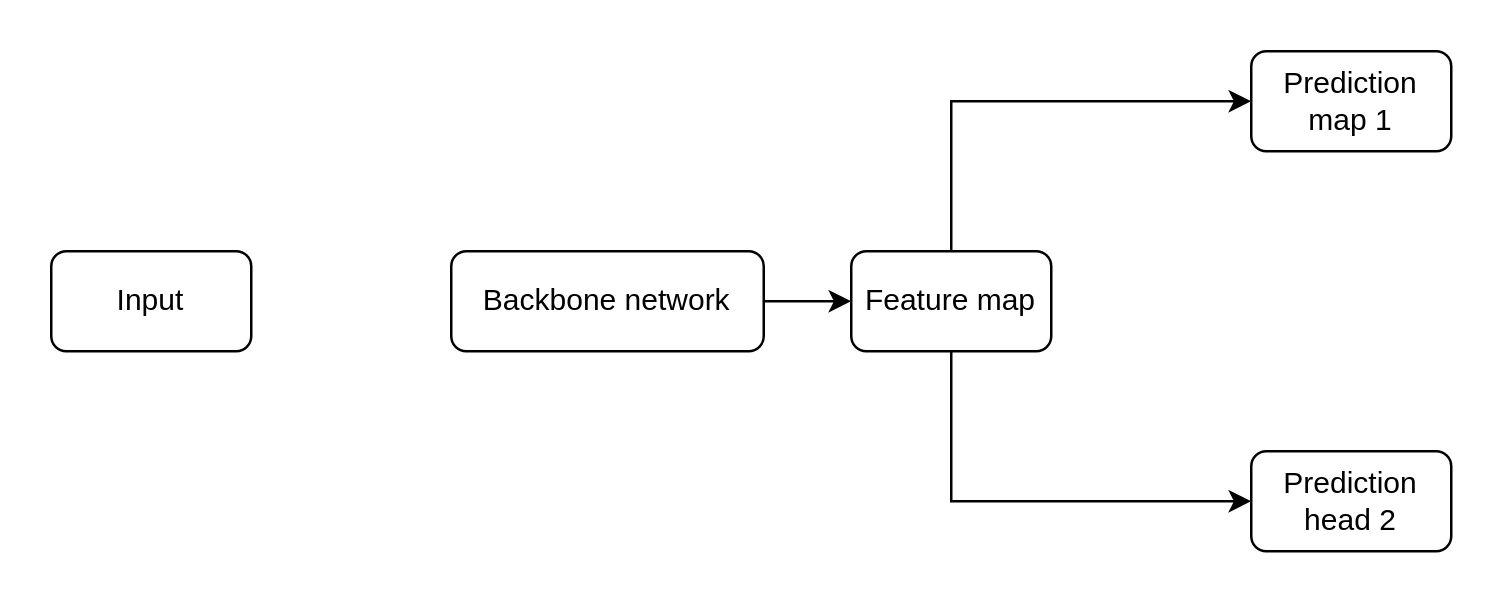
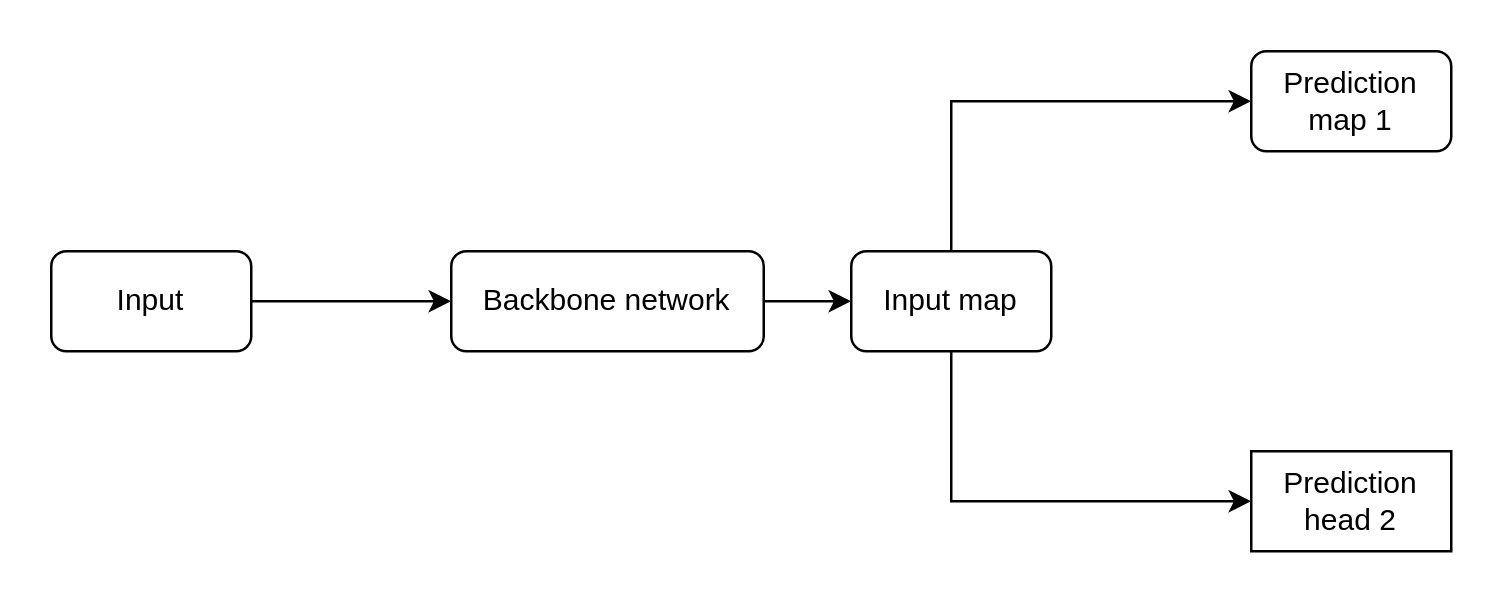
edge "Input" -> "Backbone network": added
node "Feature map": label "Feature map" -> "Input map"
node "Prediction head 2": shape rounded rectangle -> rectangle
